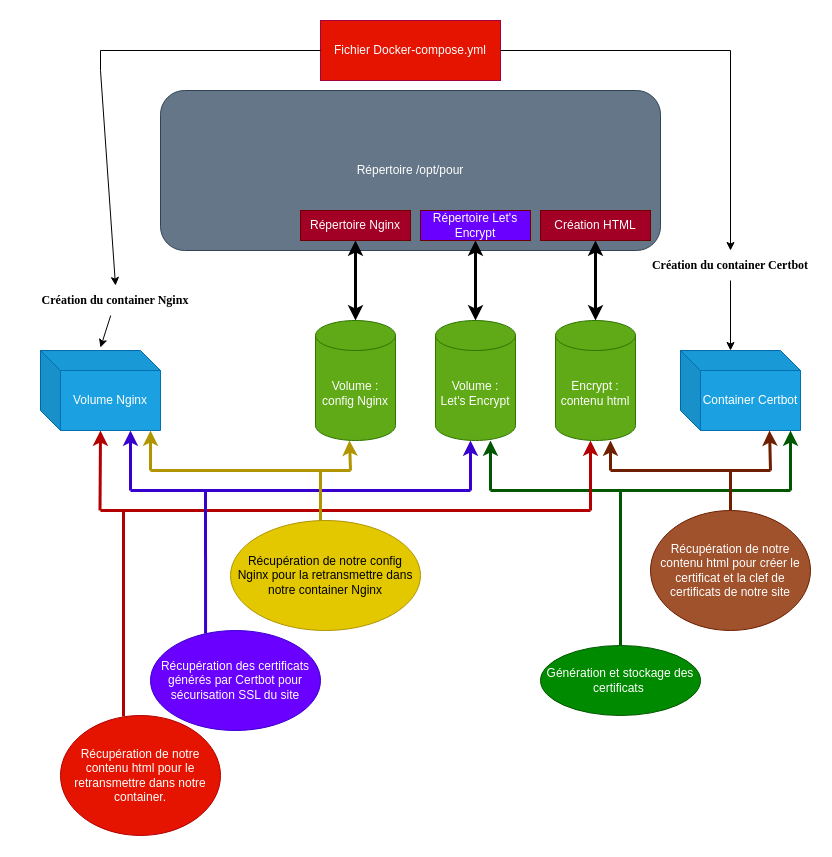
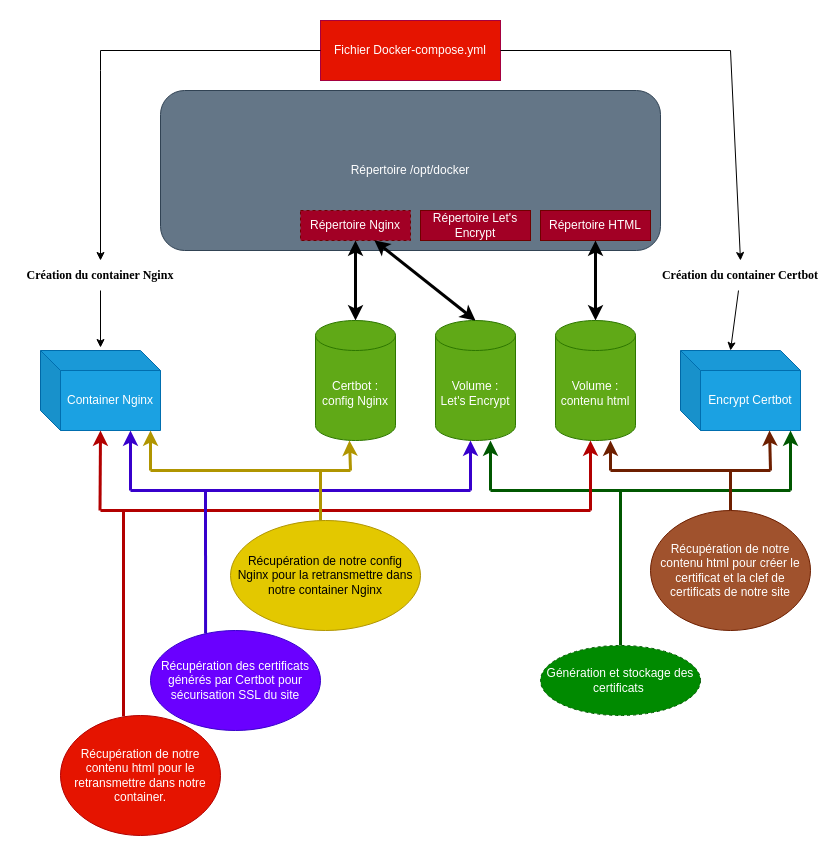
node "Répertoire /opt/pour": label "Répertoire /opt/pour" -> "Répertoire /opt/docker"
node "Répertoire Nginx": style solid -> dashed
node "Répertoire Let's Encrypt": fillcolor #6a00ff -> #a20025
node "Création HTML": label "Création HTML" -> "Répertoire HTML"
node "Création du container Certbot": moved (731, 266) -> (741, 276)
edge "Répertoire Let's Encrypt" -- "Volume : Let's Encrypt": now "Répertoire Nginx" -- "Volume : Let's Encrypt"
node "Création du container Nginx": moved (116, 301) -> (101, 276)
node "Volume : config Nginx": label "Volume : config Nginx" -> "Certbot : config Nginx"
node "Encrypt : contenu html": label "Encrypt : contenu html" -> "Volume : contenu html"
node "Volume Nginx": label "Volume Nginx" -> "Container Nginx"
node "Container Certbot": label "Container Certbot" -> "Encrypt Certbot"
node "Génération et stockage des certificats": style solid -> dashed
